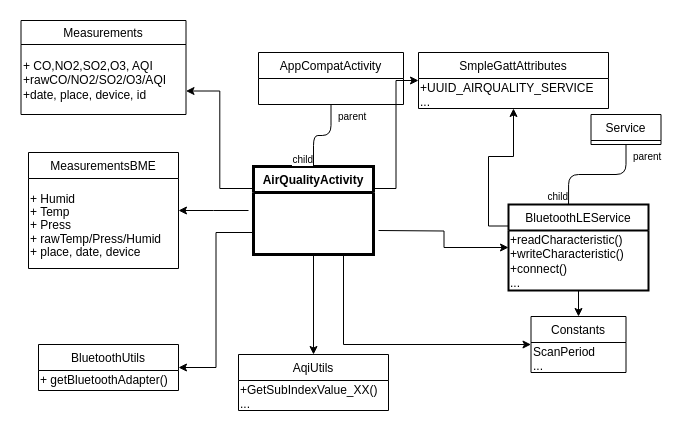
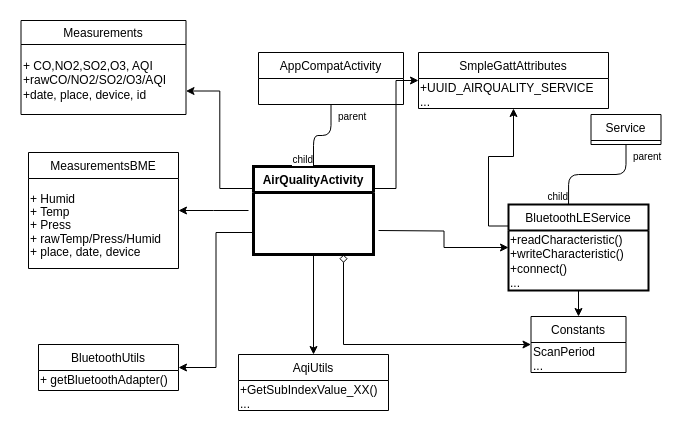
edge "AirQualityActivity" -> "Constants": arrowhead none -> diamond
